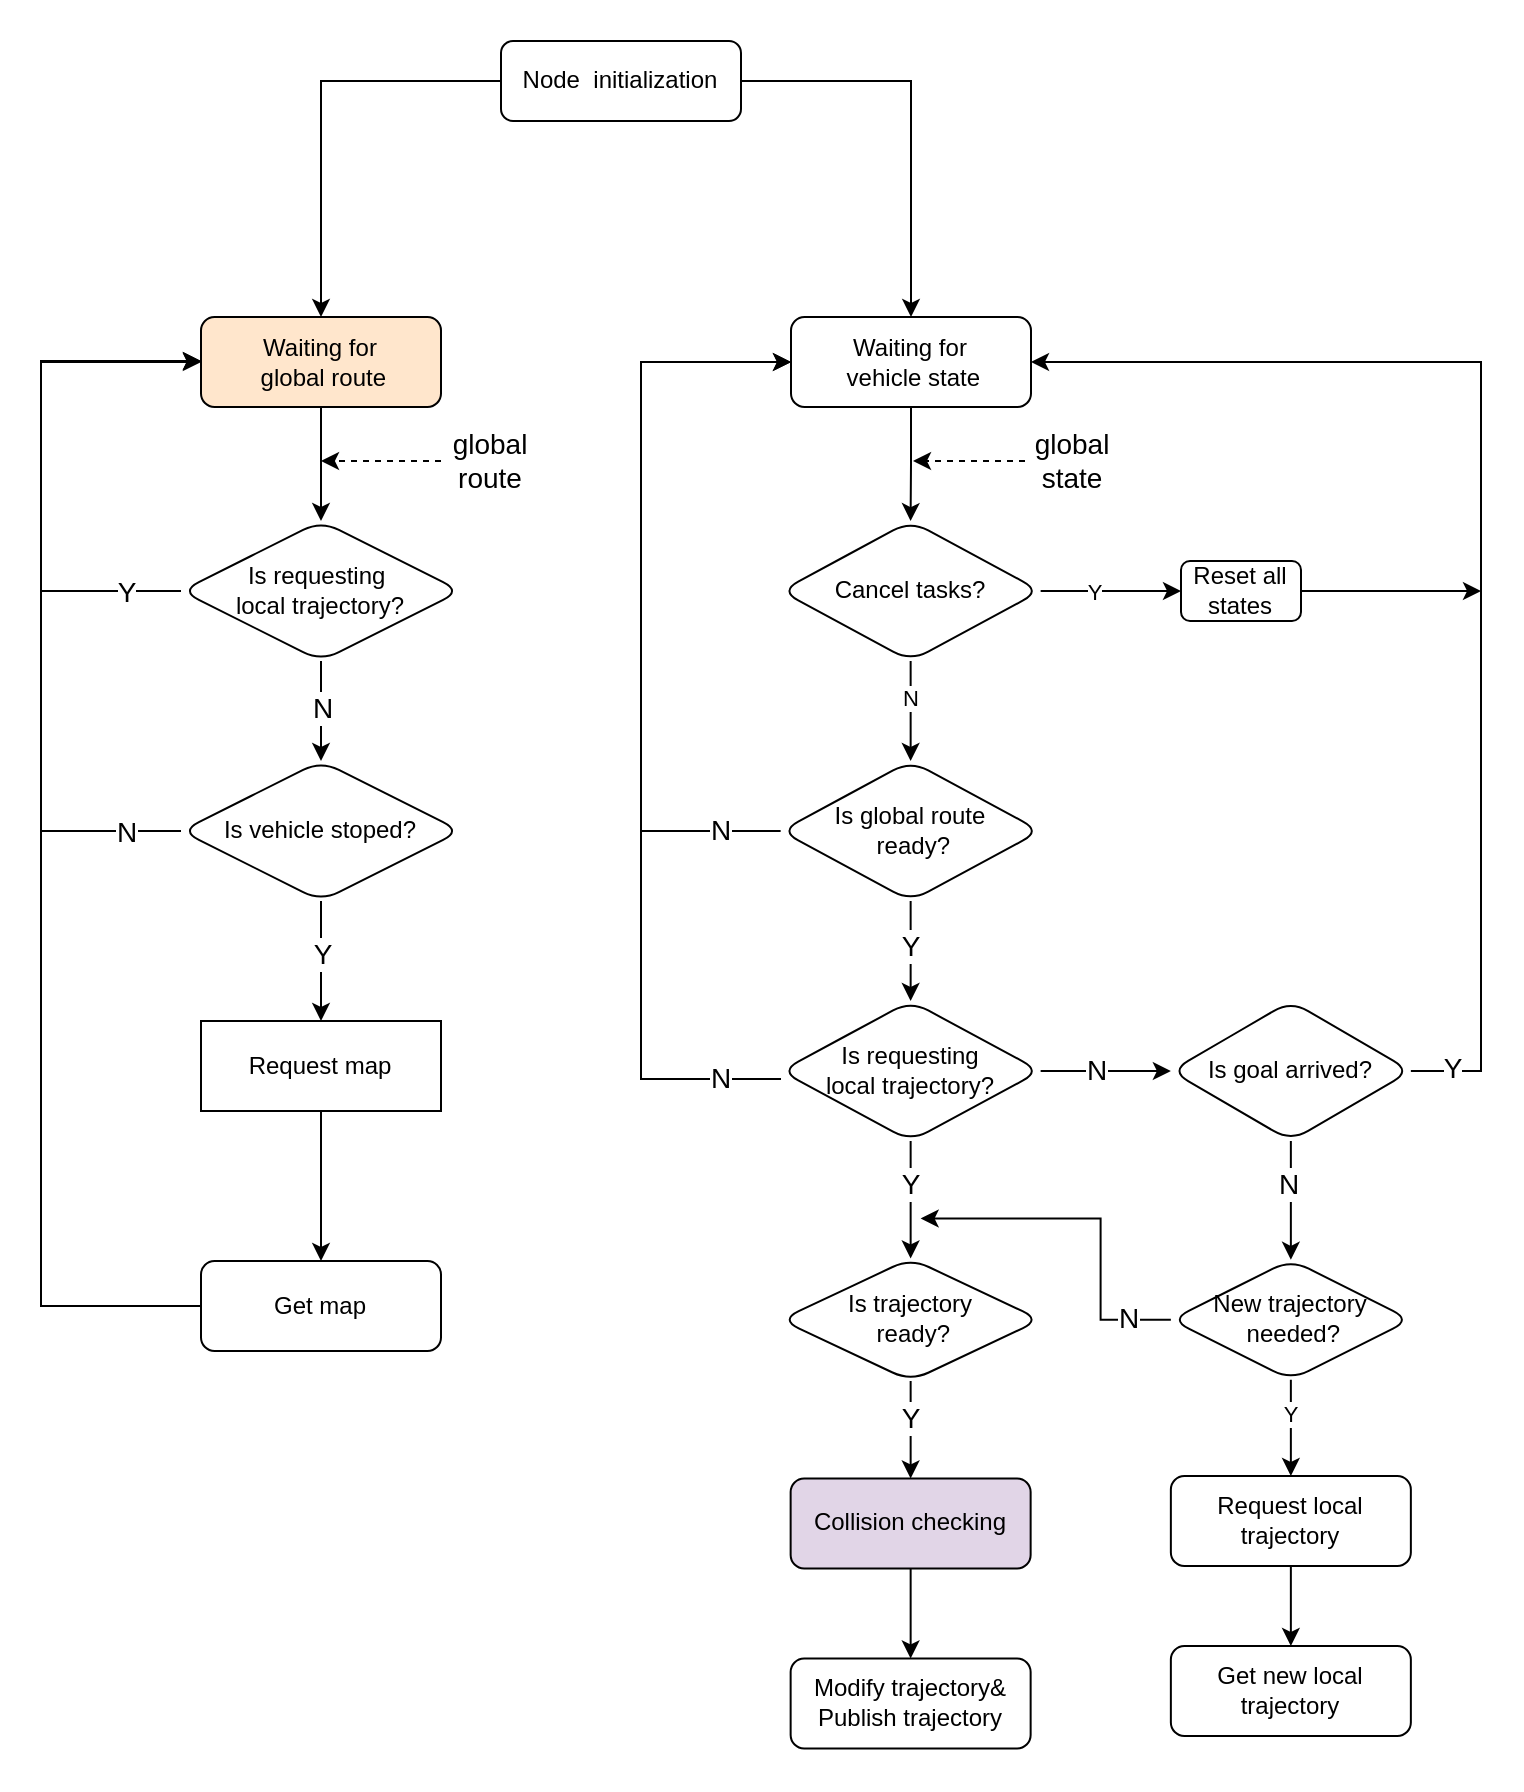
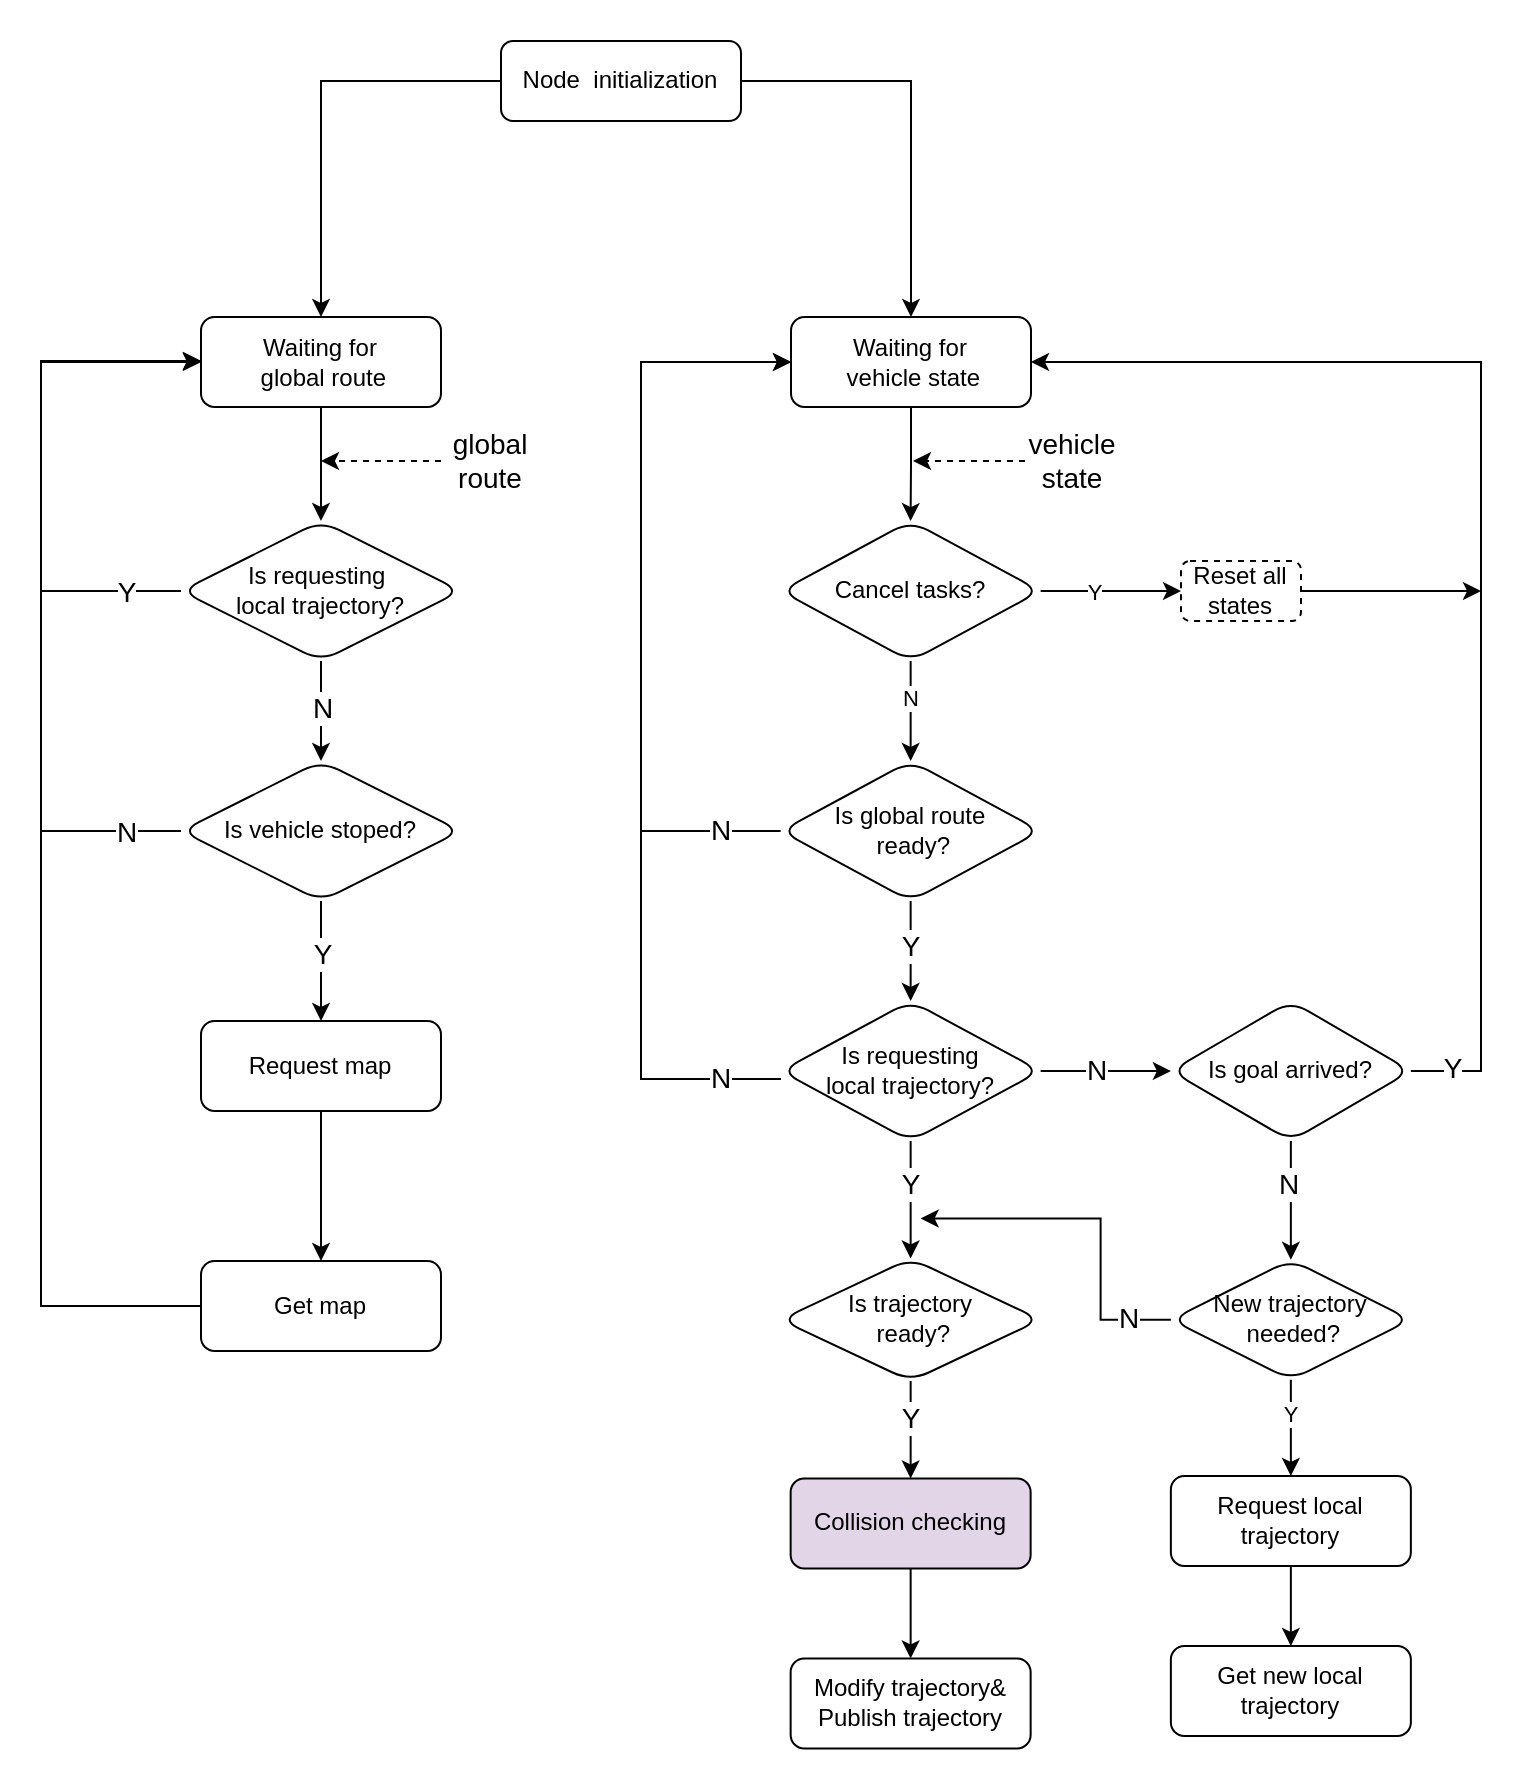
node "Waiting for global route": fillcolor #ffe6cc -> #ffffff
node "global state": label "global state" -> "vehicle state"
node "Reset all states": style solid -> dashed
node "Request map": shape rectangle -> rounded rectangle
